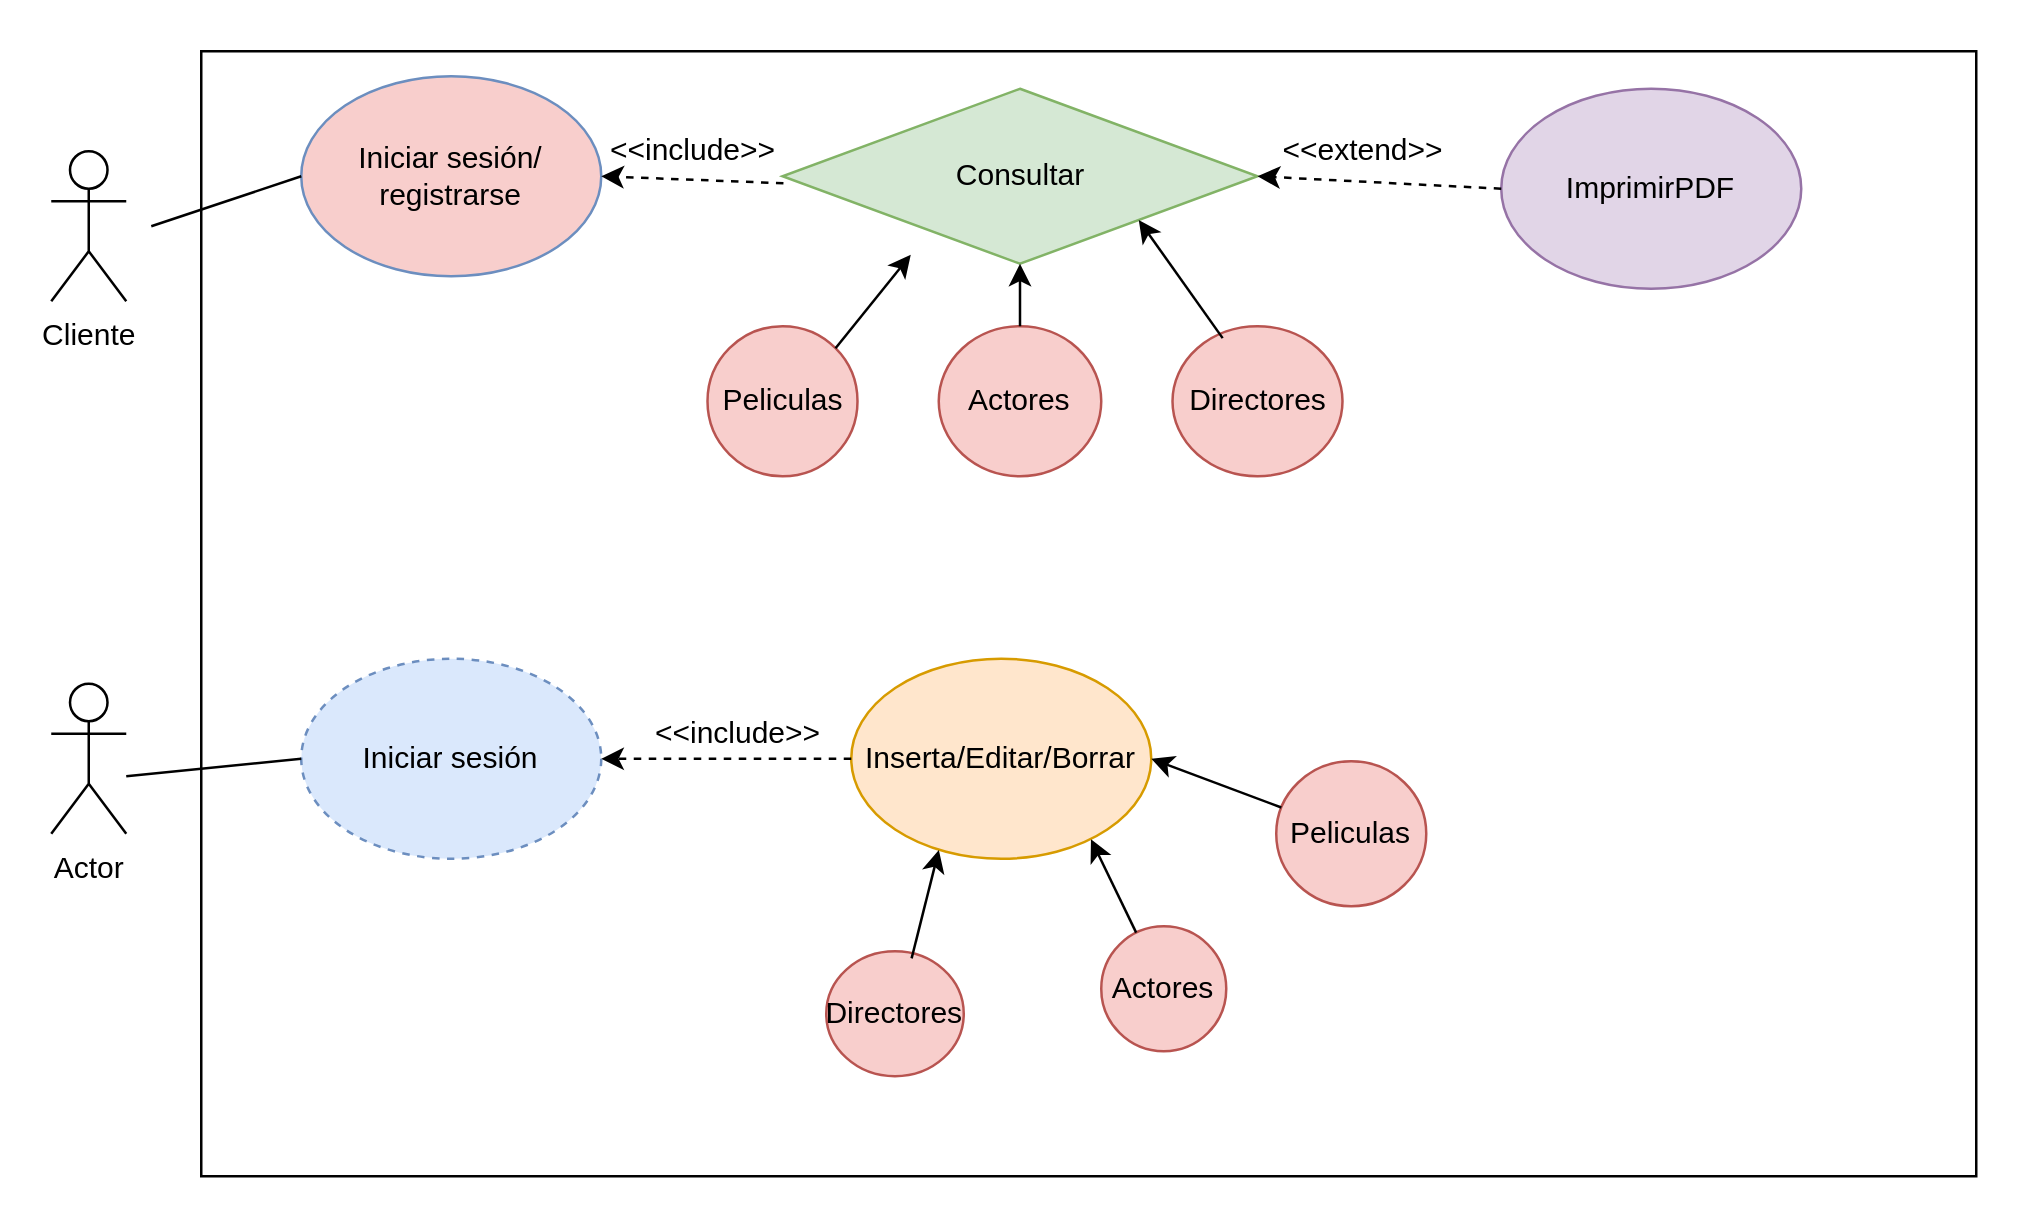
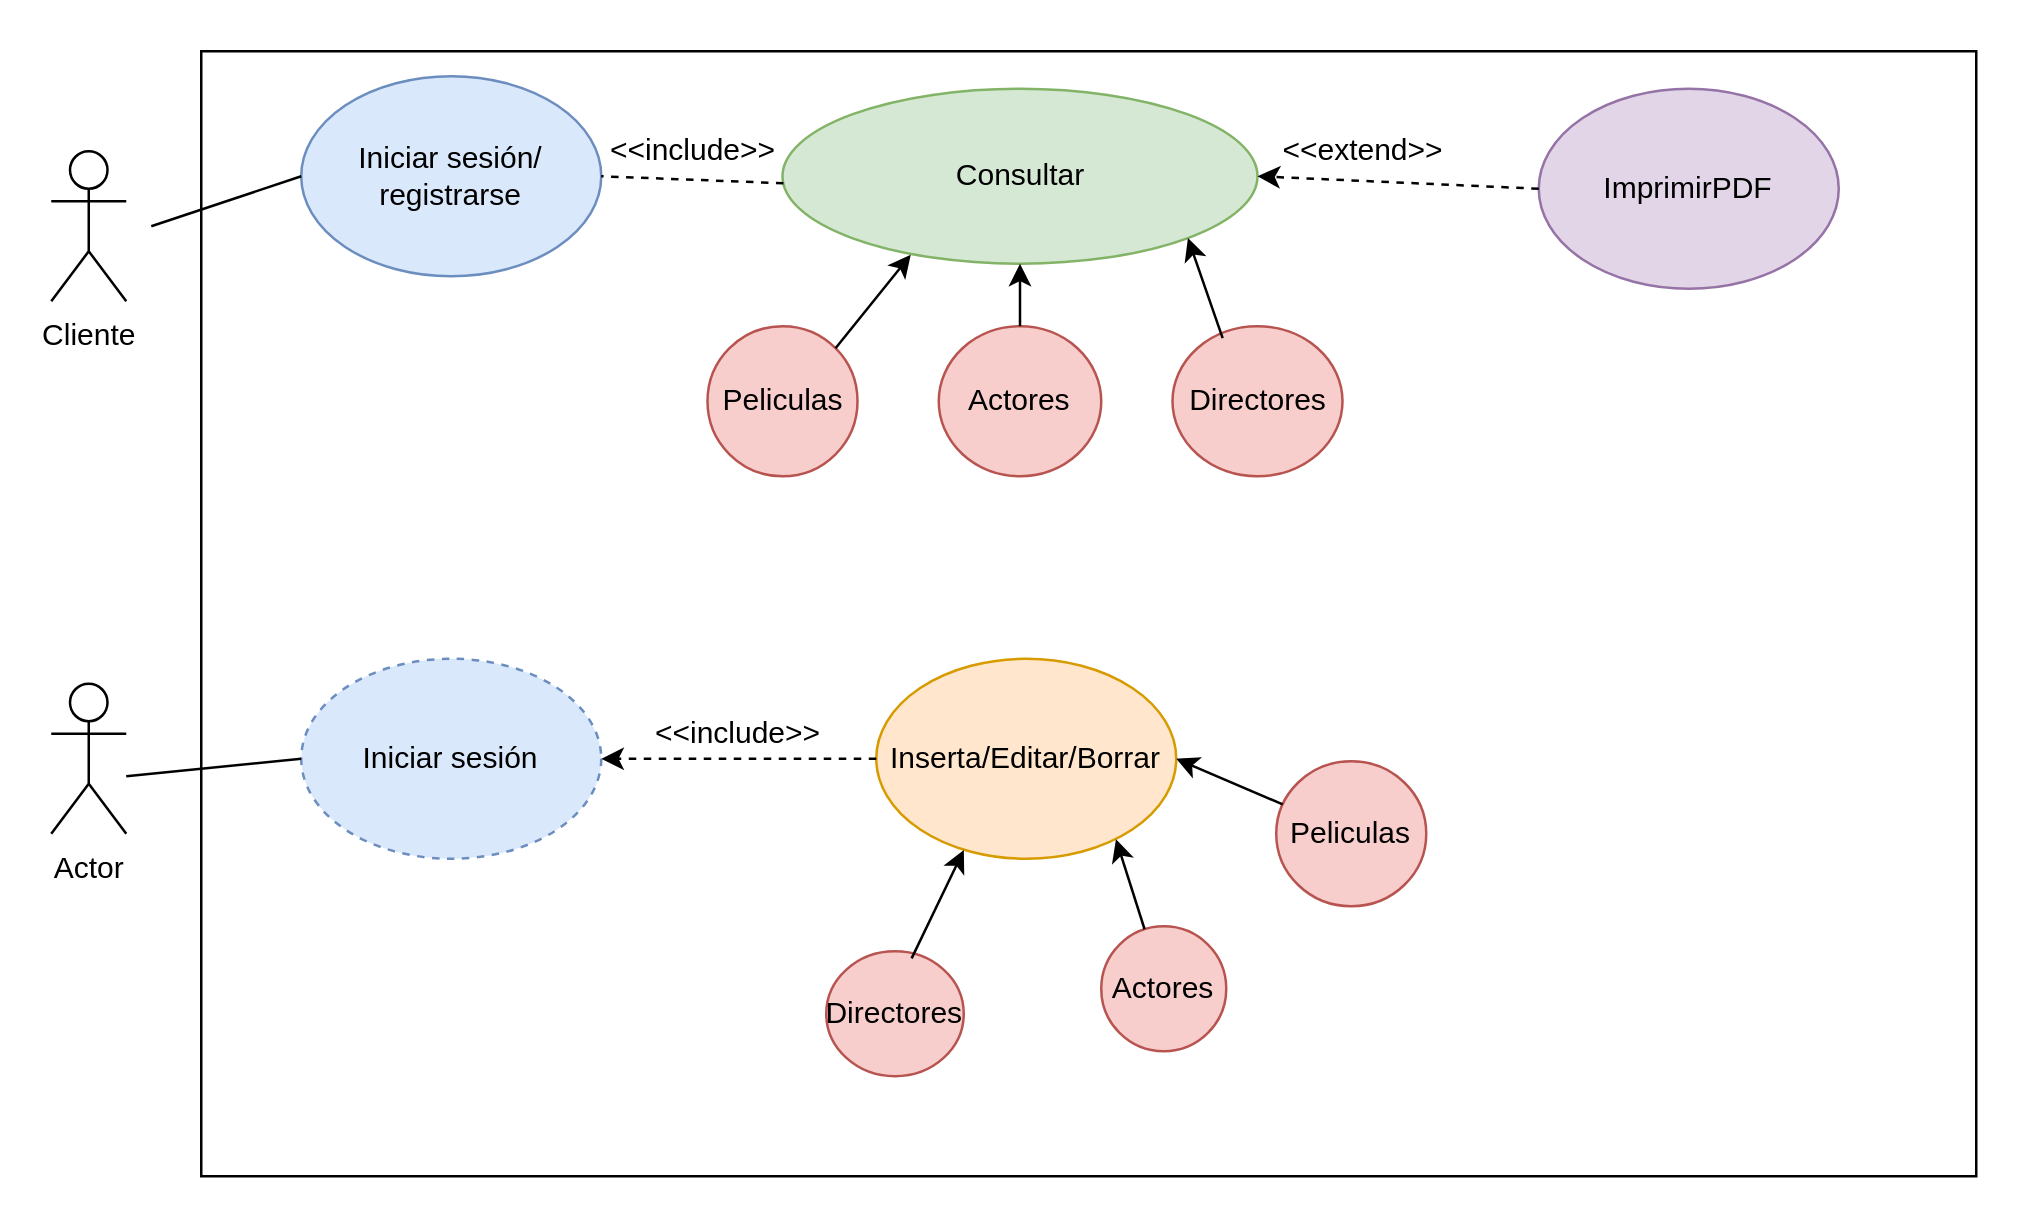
node "Iniciar sesión/ registrarse": fillcolor #f8cecc -> #dae8fc
node "Consultar": shape diamond -> ellipse
edge "Consultar" -> "Iniciar sesión/ registrarse": arrowhead classic -> none
node "ImprimirPDF": moved (1651, 189) -> (1689, 189)
node "Inserta/Editar/Borrar": moved (1001, 759) -> (1026, 759)
